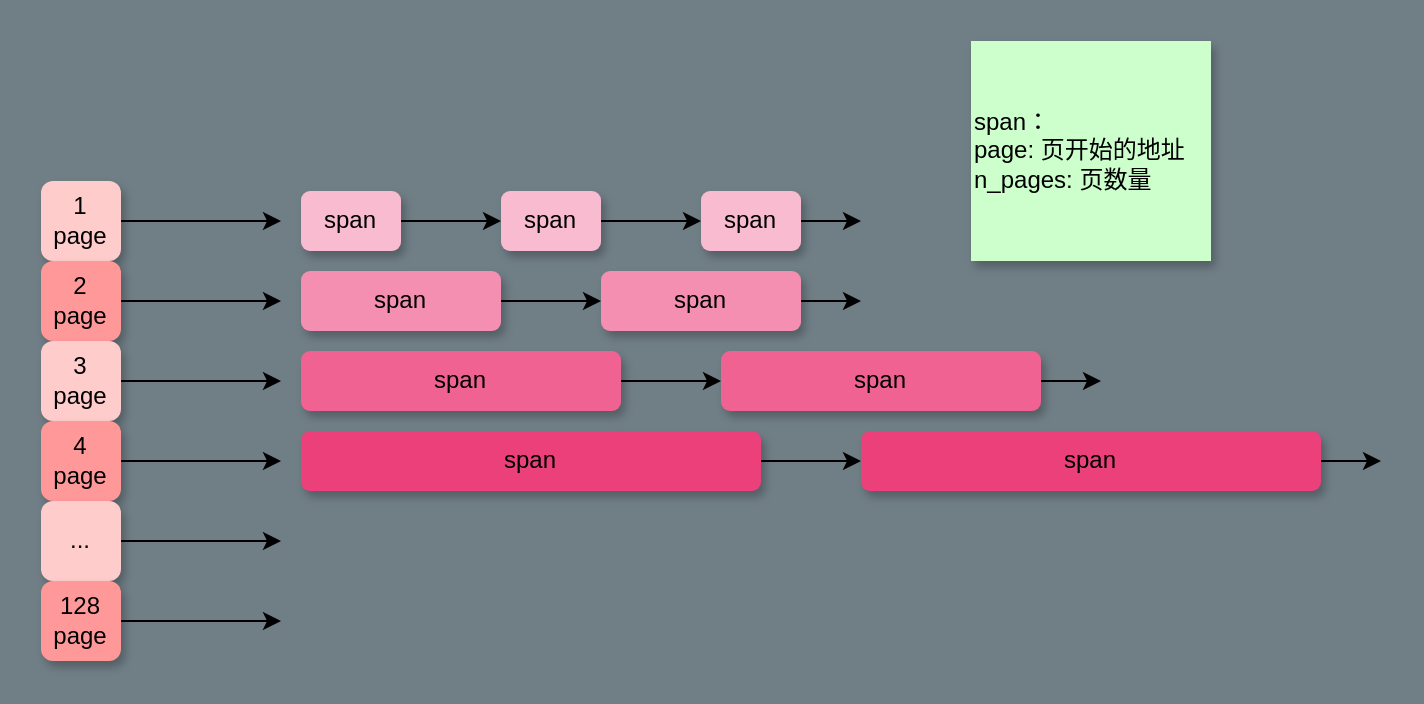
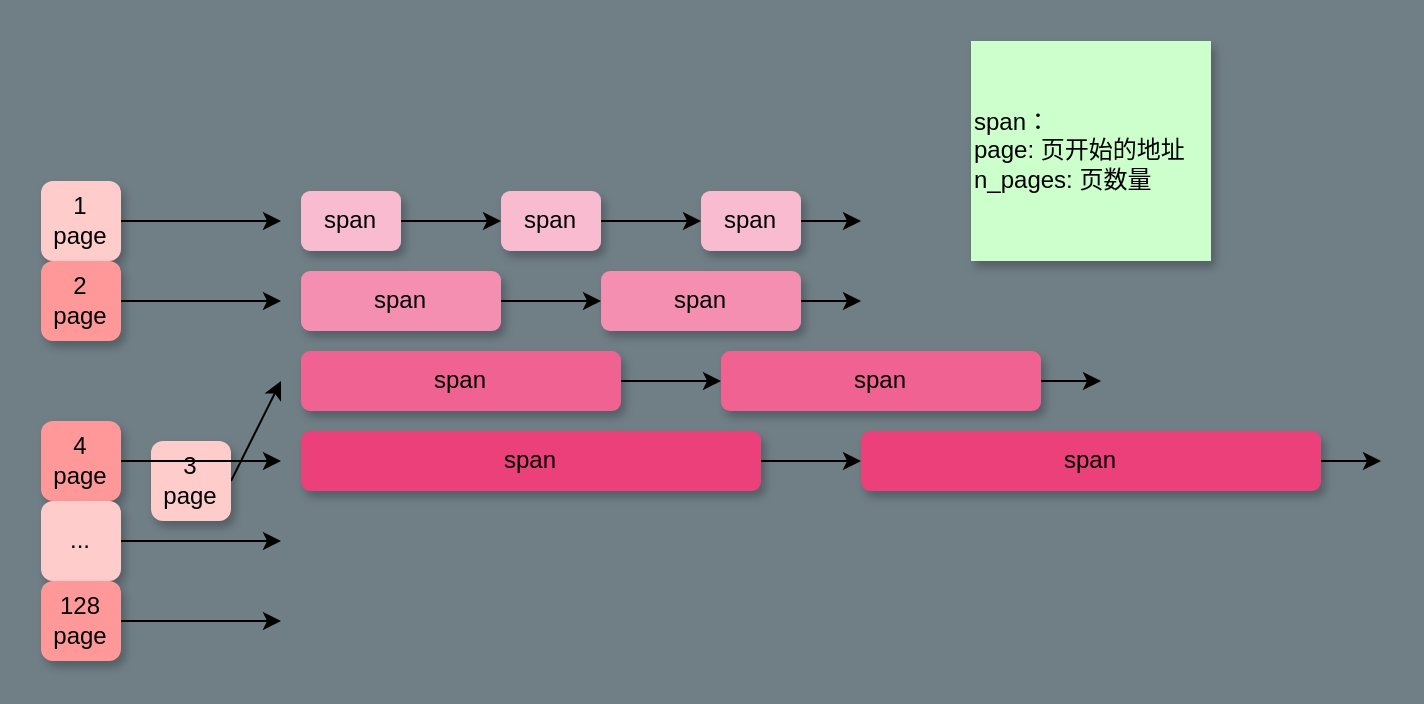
node "3 page": moved (81, 381) -> (191, 481)
